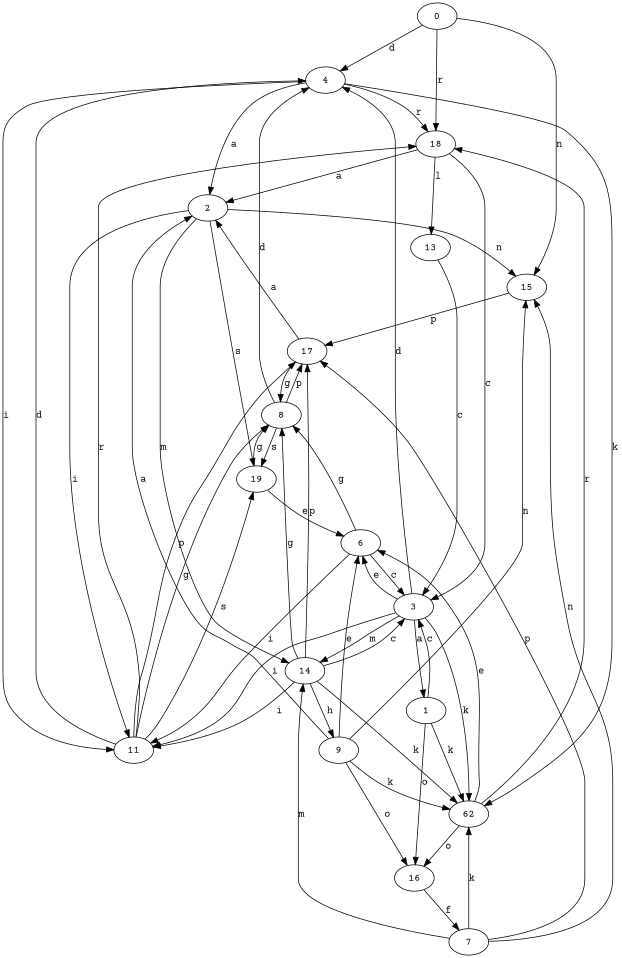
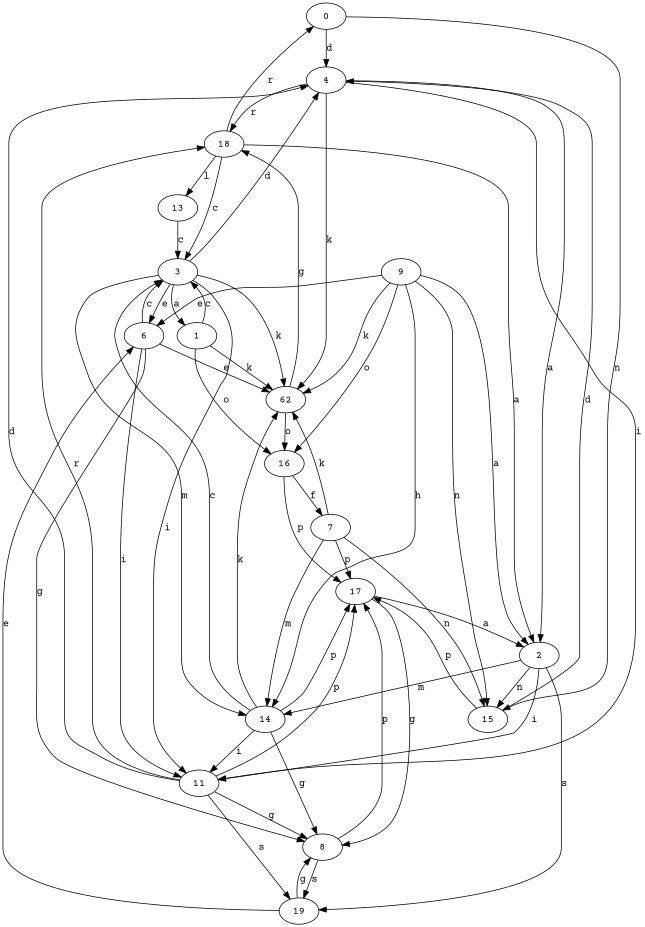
edge "0" -> "18": reversed
edge "8" -> "4": now "15" -> "4"
edge "62" -> "18": label "r" -> "g"
edge "16" -> "17": added, label "p"
edge "62" -> "6": reversed
edge "14" -> "9": reversed
